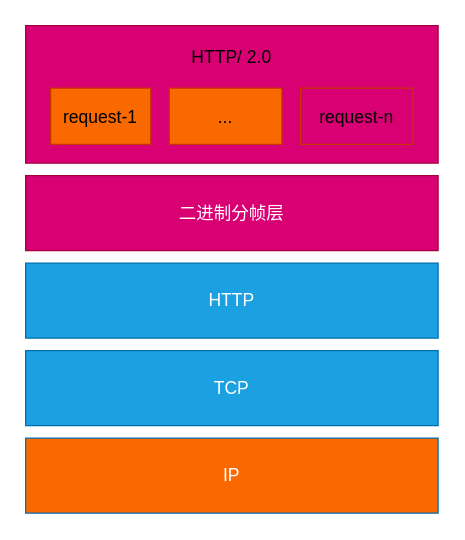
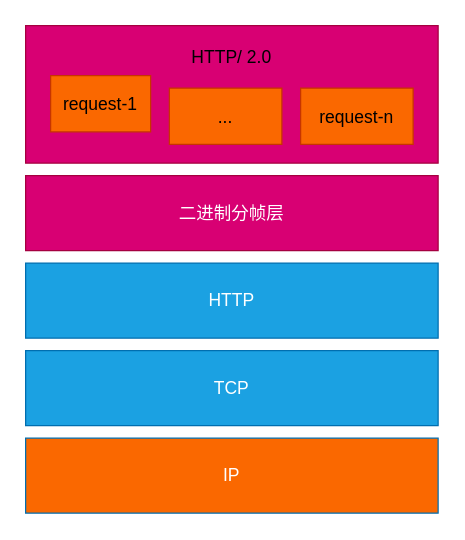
node "request-1": moved (101, 116) -> (101, 104)
node "request-n": fillcolor #d80073 -> #fa6800
